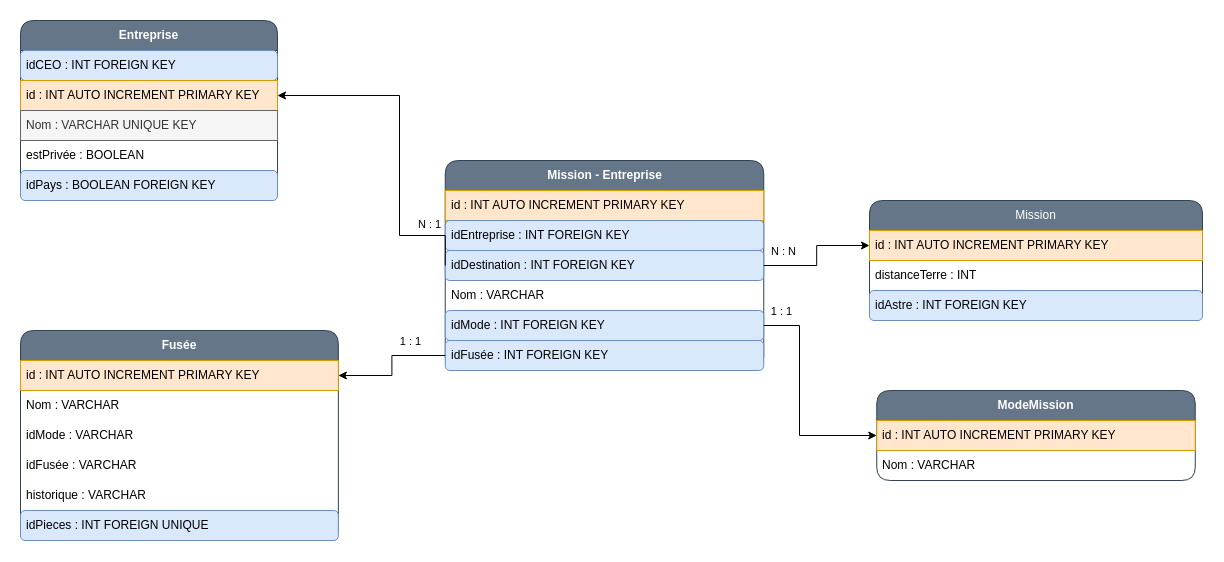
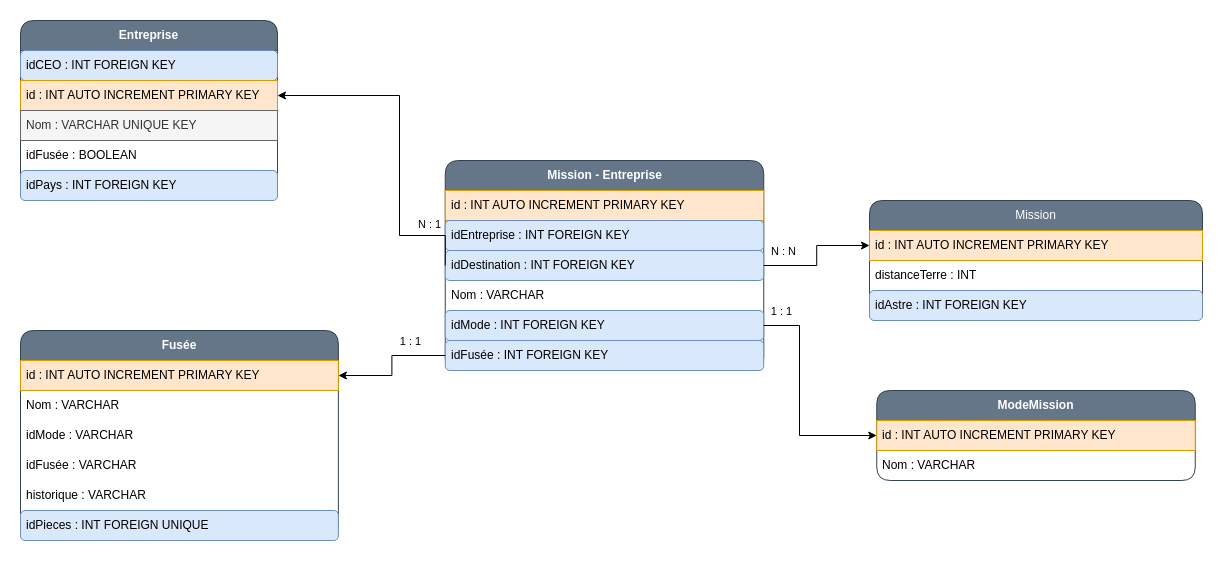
node "estPrivée : BOOLEAN": label "estPrivée : BOOLEAN" -> "idFusée : BOOLEAN"
node "idPays : BOOLEAN FOREIGN KEY": label "idPays : BOOLEAN FOREIGN KEY" -> "idPays : INT FOREIGN KEY"
